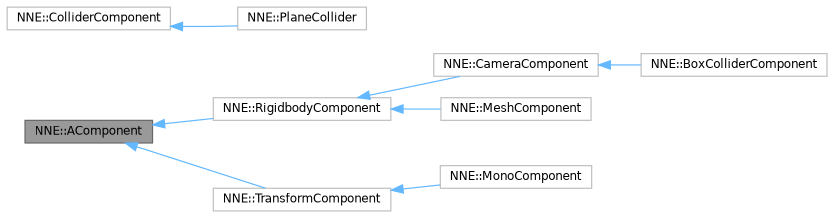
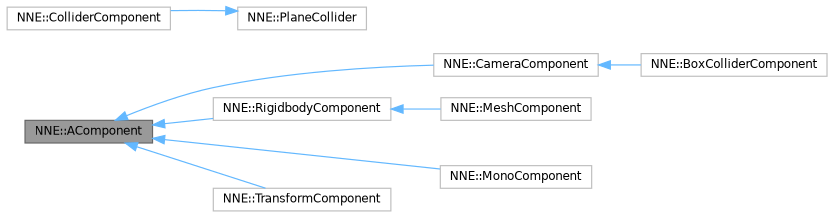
edge "NNE::PlaneCollider" -> "NNE::ColliderComponent": reversed
edge "NNE::CameraComponent" -> "NNE::RigidbodyComponent": now "NNE::CameraComponent" -> "NNE::AComponent"
edge "NNE::MonoComponent" -> "NNE::TransformComponent": now "NNE::MonoComponent" -> "NNE::AComponent"
